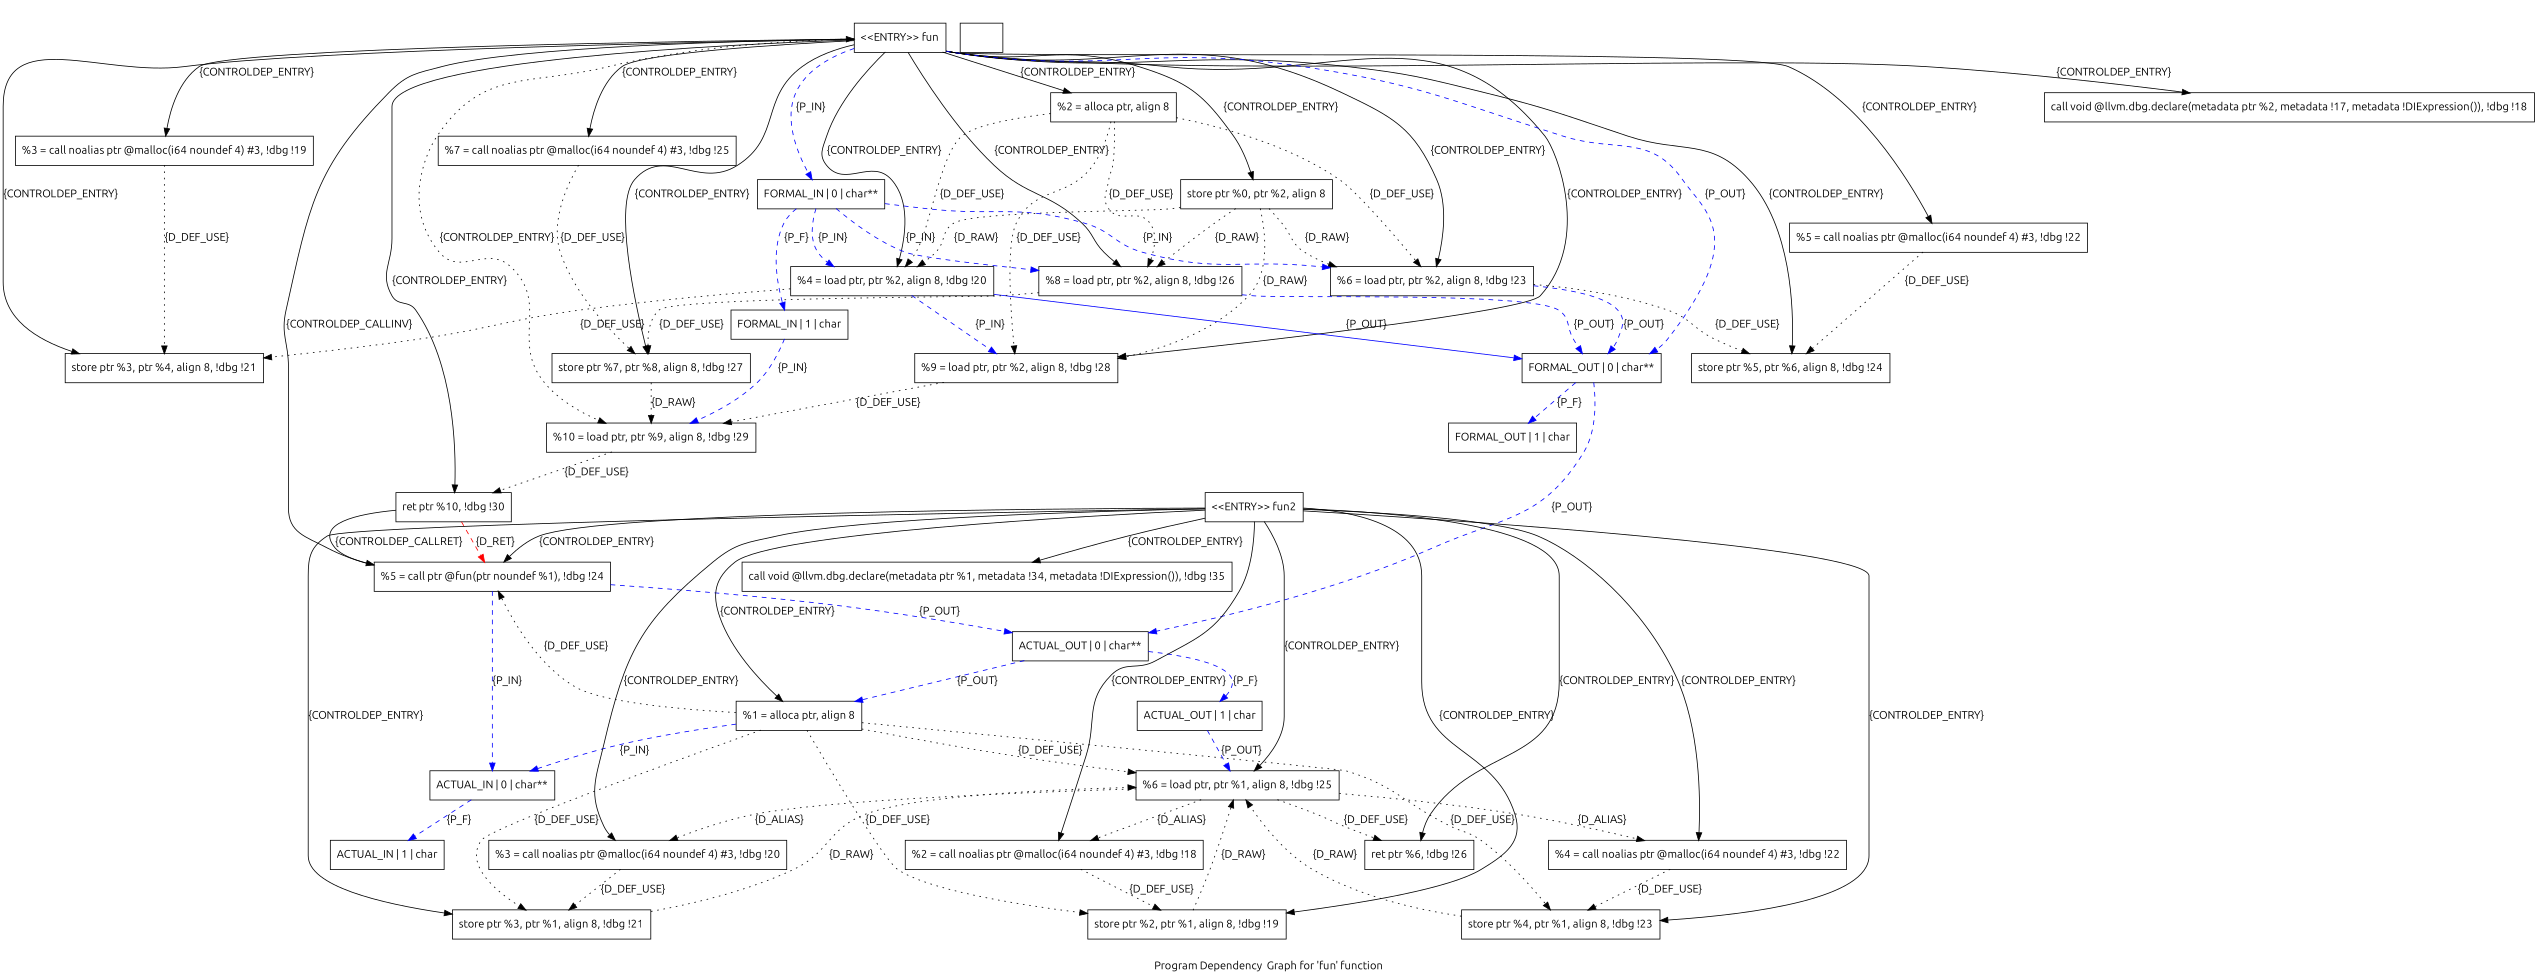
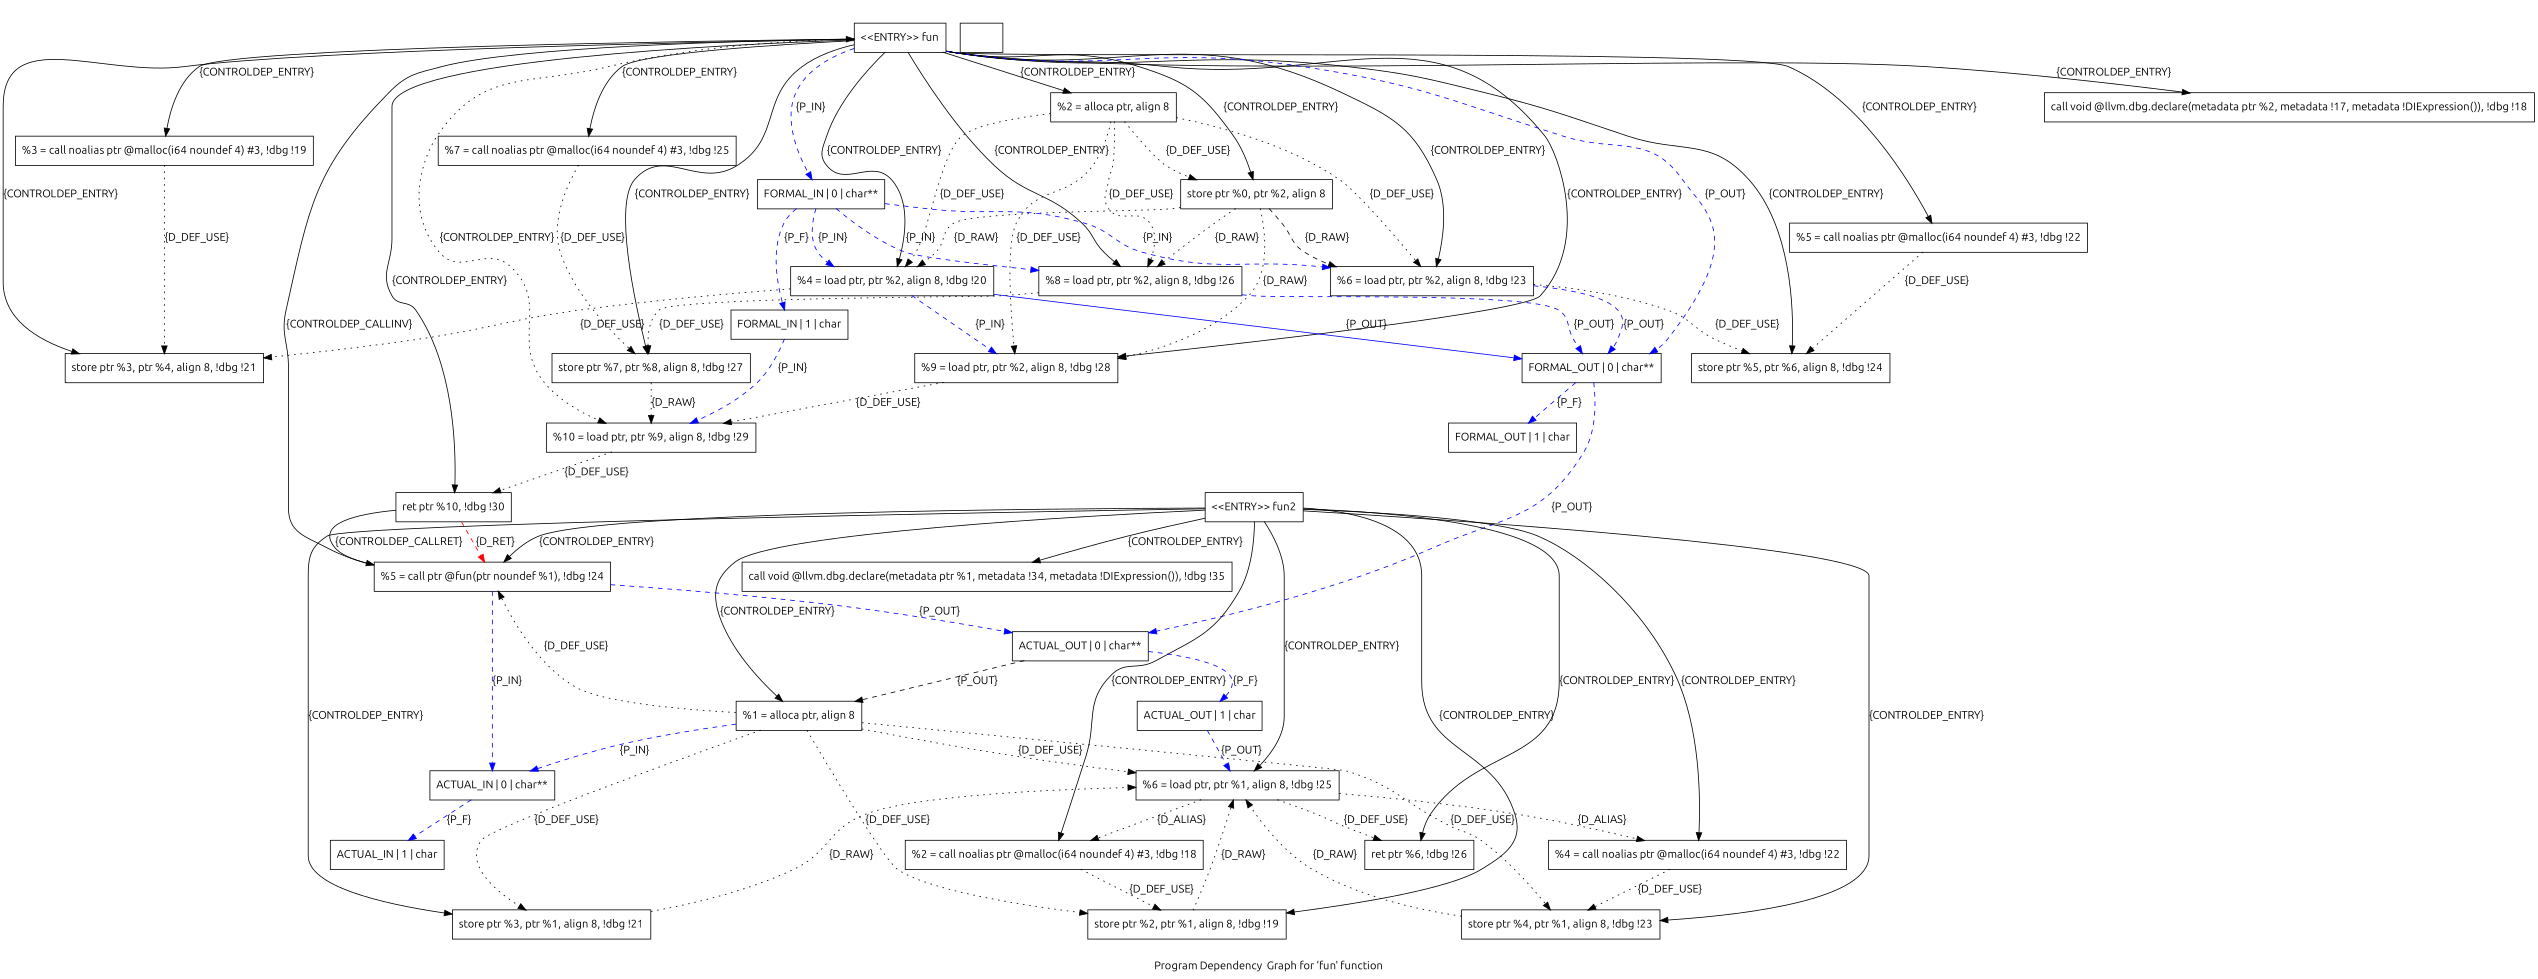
edge "%2 = alloca ptr, align 8" -> "store ptr %0, ptr %2, align 8": added, label "{D_DEF_USE}"
edge "store ptr %0, ptr %2, align 8" -> "%6 = load ptr, ptr %2, align 8, !dbg !23": style dotted -> dashed
edge "ACTUAL_OUT | 0 | char**" -> "%1 = alloca ptr, align 8": color blue -> black
node "%3 = call noalias ptr @malloc(i64 noundef 4) #3, !dbg !20": removed
